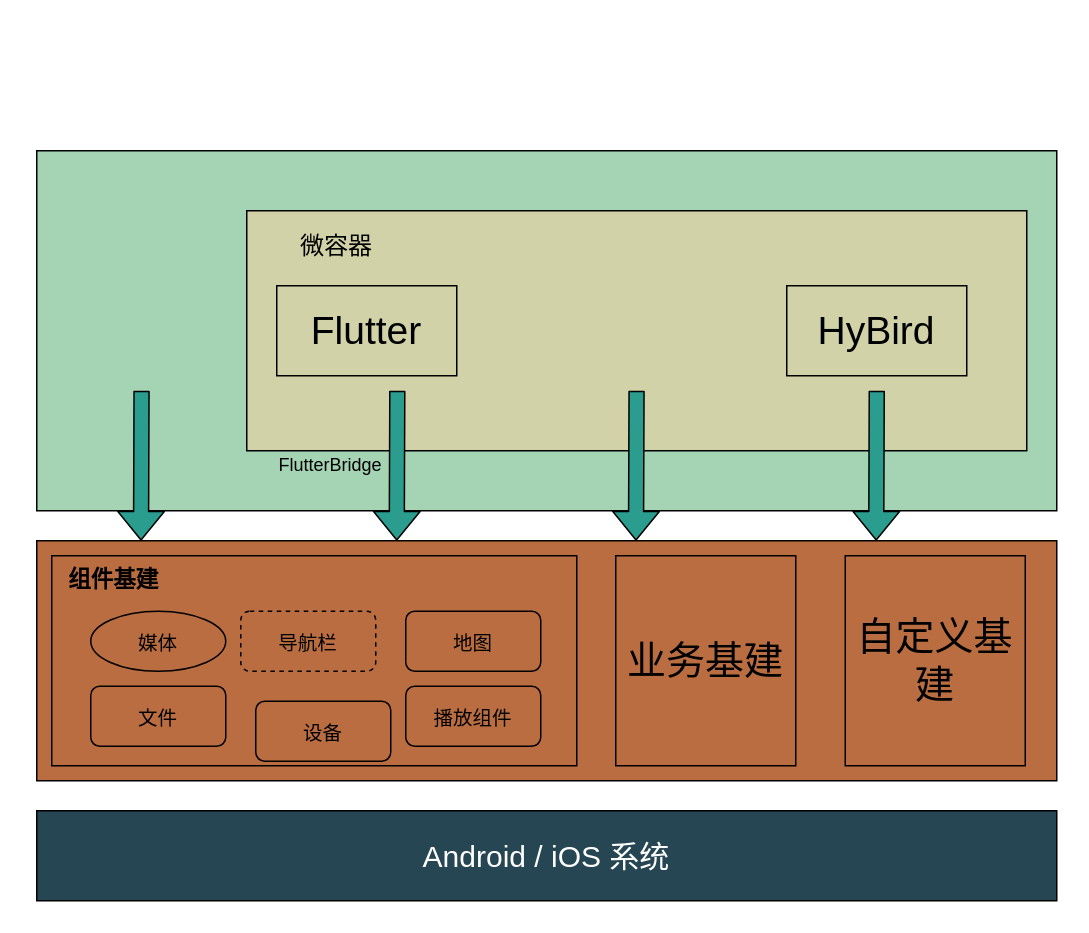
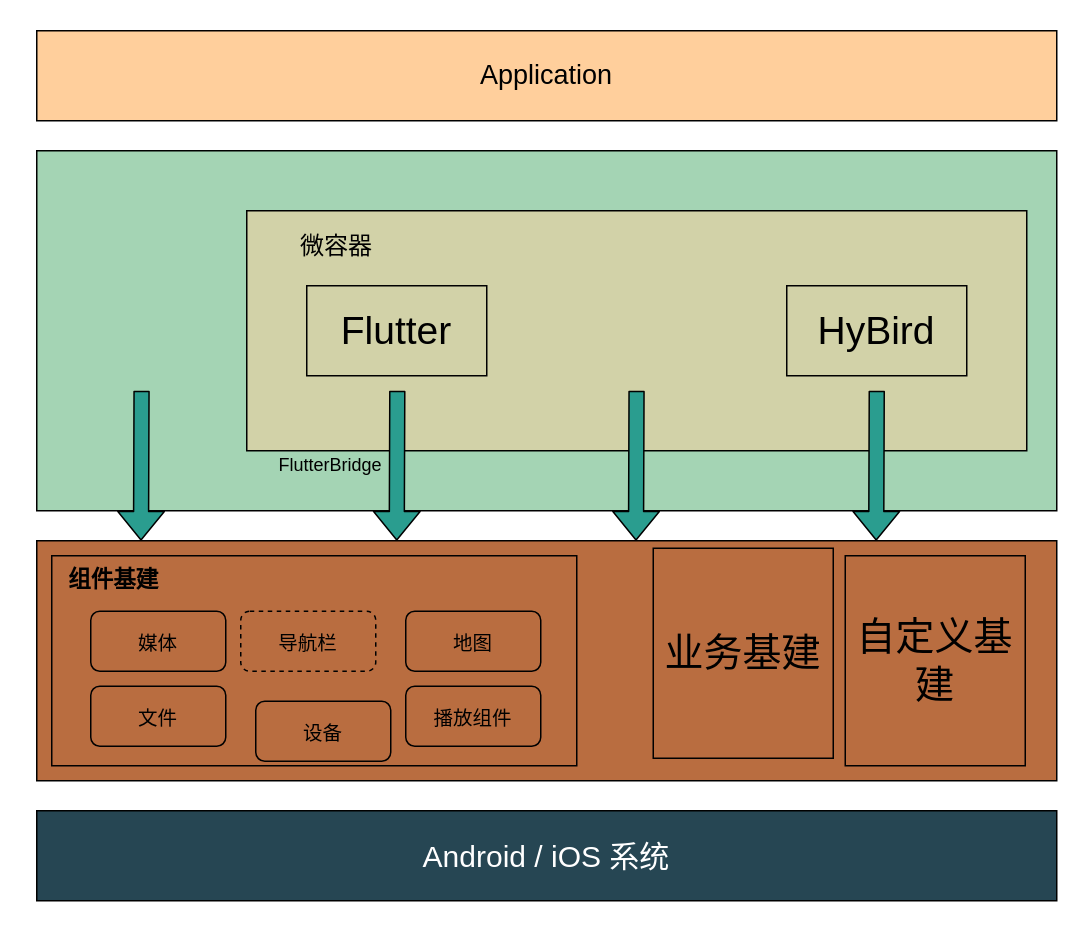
node "Application": added
node "Flutter": moved (367, 331) -> (397, 331)
node "媒体": shape ellipse -> rounded rectangle
node "业务基建": moved (706, 661) -> (743, 653)
